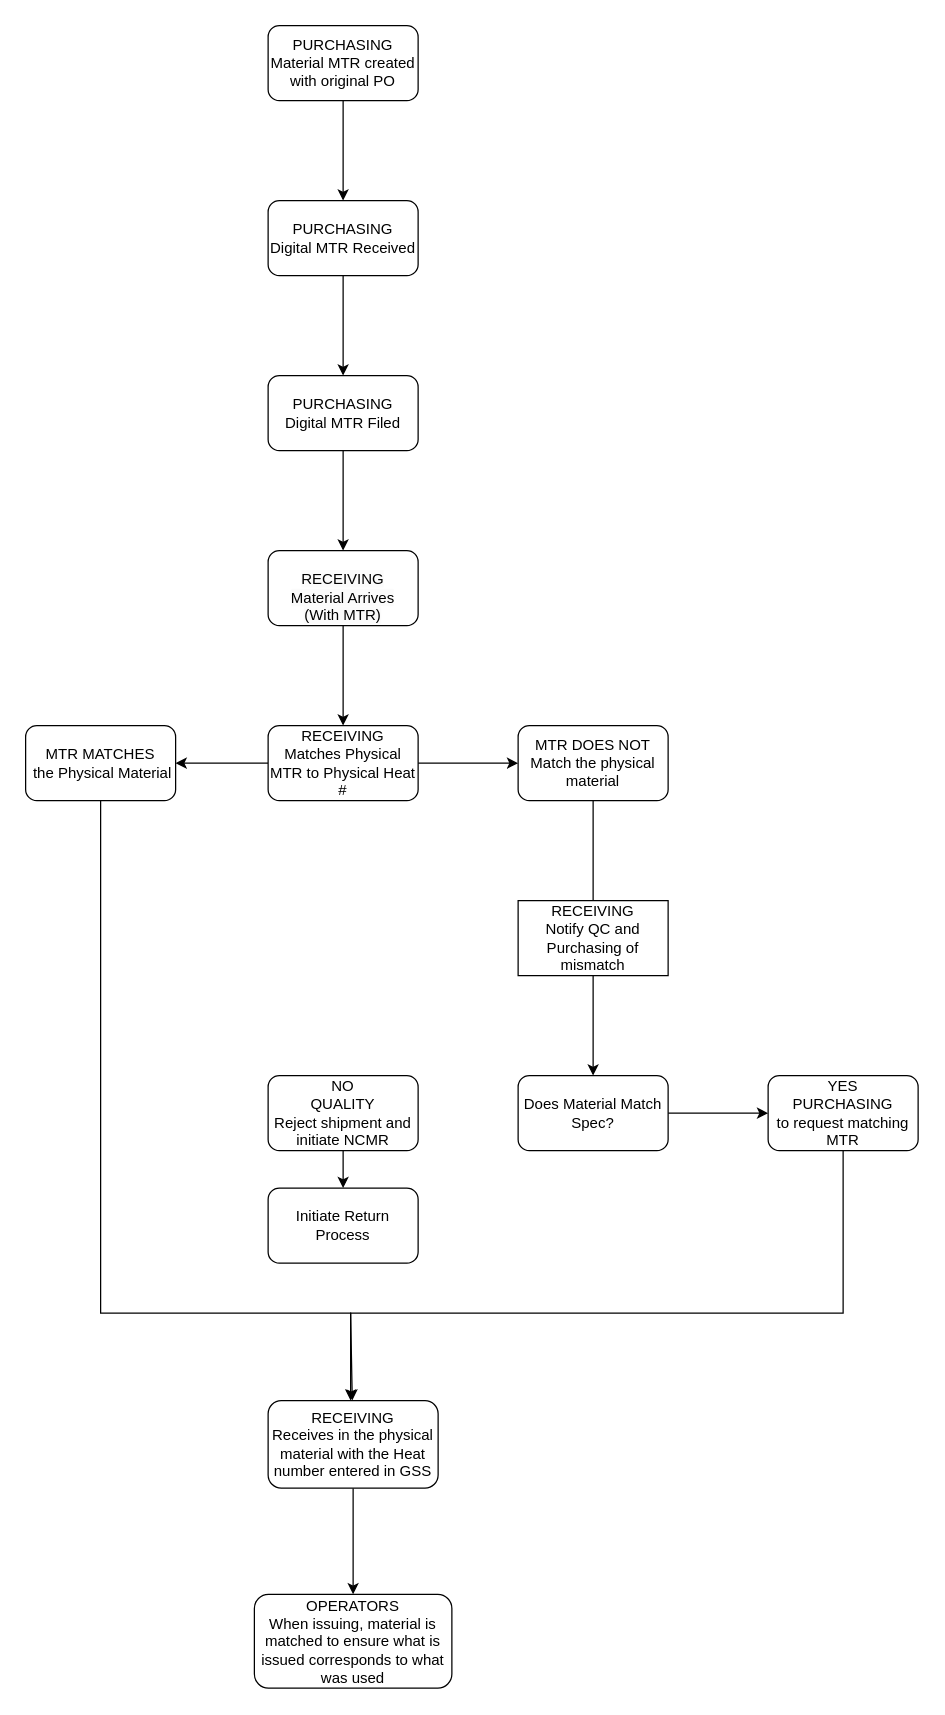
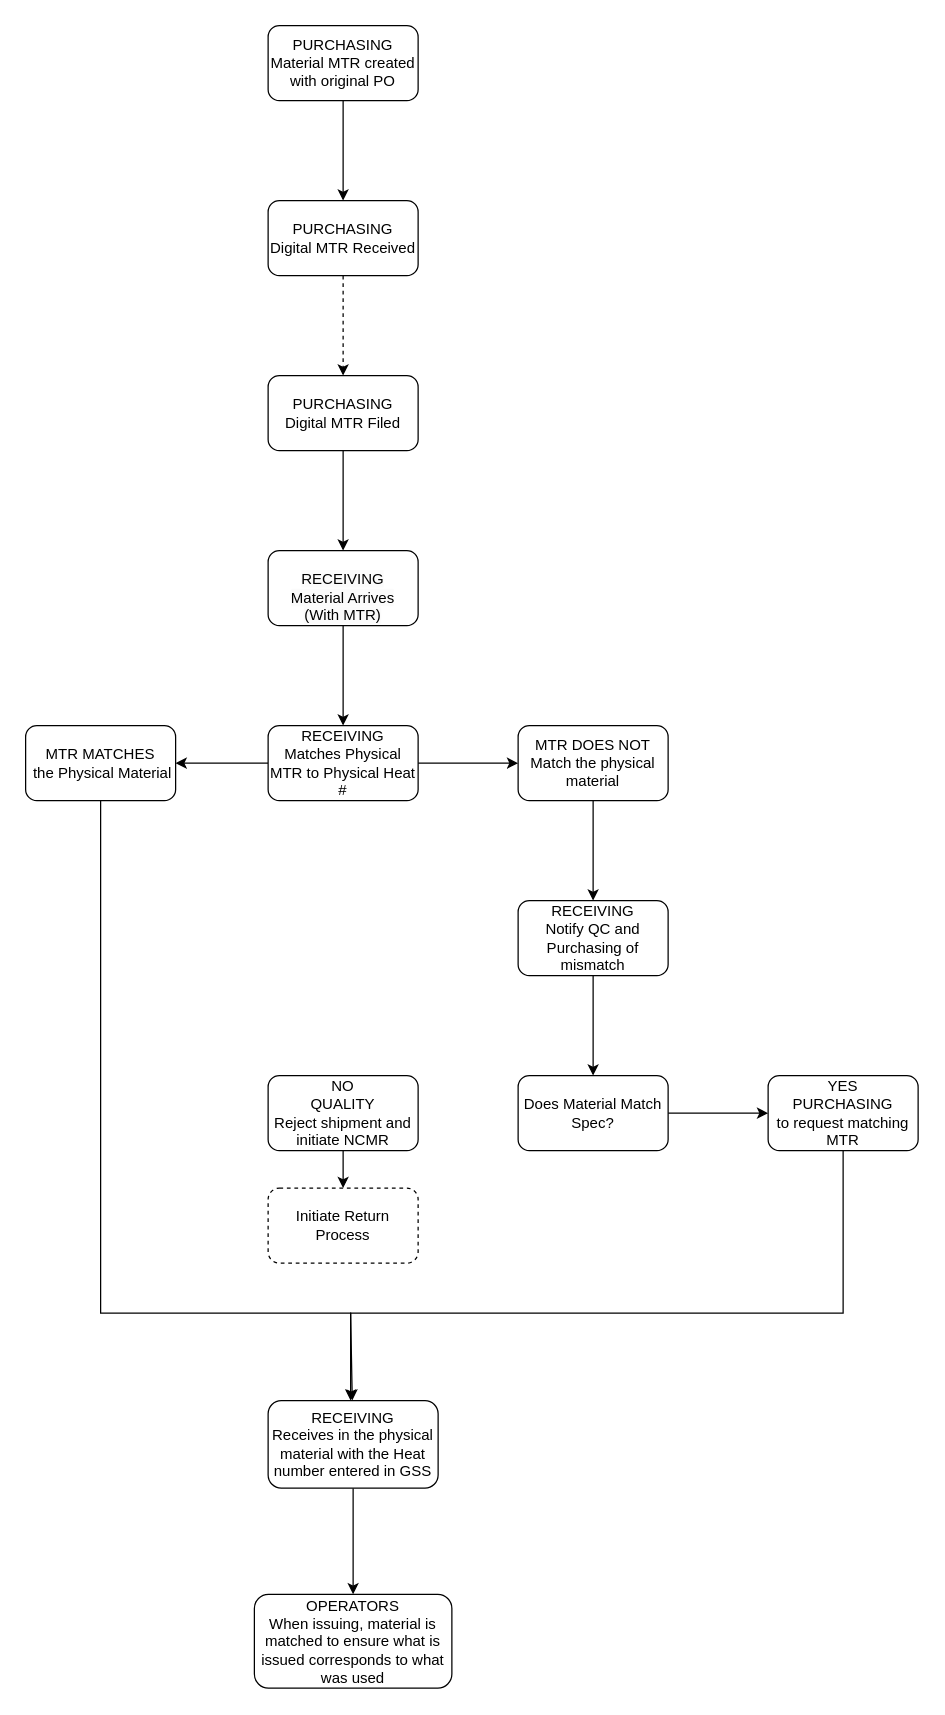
edge "PURCHASING Digital MTR Received" -> "PURCHASINGDigital MTR Filed": style solid -> dashed
edge "MTR DOES NOT Match the physical material" -- "RECEIVING Notify QC and Purchasing of mismatch": arrowhead none -> classic
node "RECEIVING Notify QC and Purchasing of mismatch": shape rectangle -> rounded rectangle
node "Initiate Return Process": style solid -> dashed
